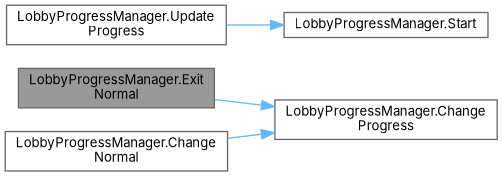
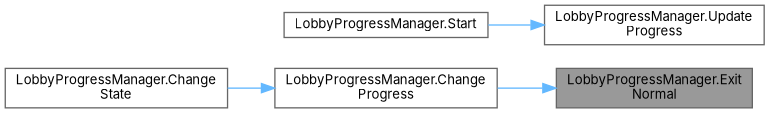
edge "LobbyProgressManager.Update Progress" -> "LobbyProgressManager.Start": reversed
edge "LobbyProgressManager.Exit Normal" -> "LobbyProgressManager.Change Progress": reversed
node "LobbyProgressManager.Change Normal": label "LobbyProgressManager.Change Normal" -> "LobbyProgressManager.Change State"
